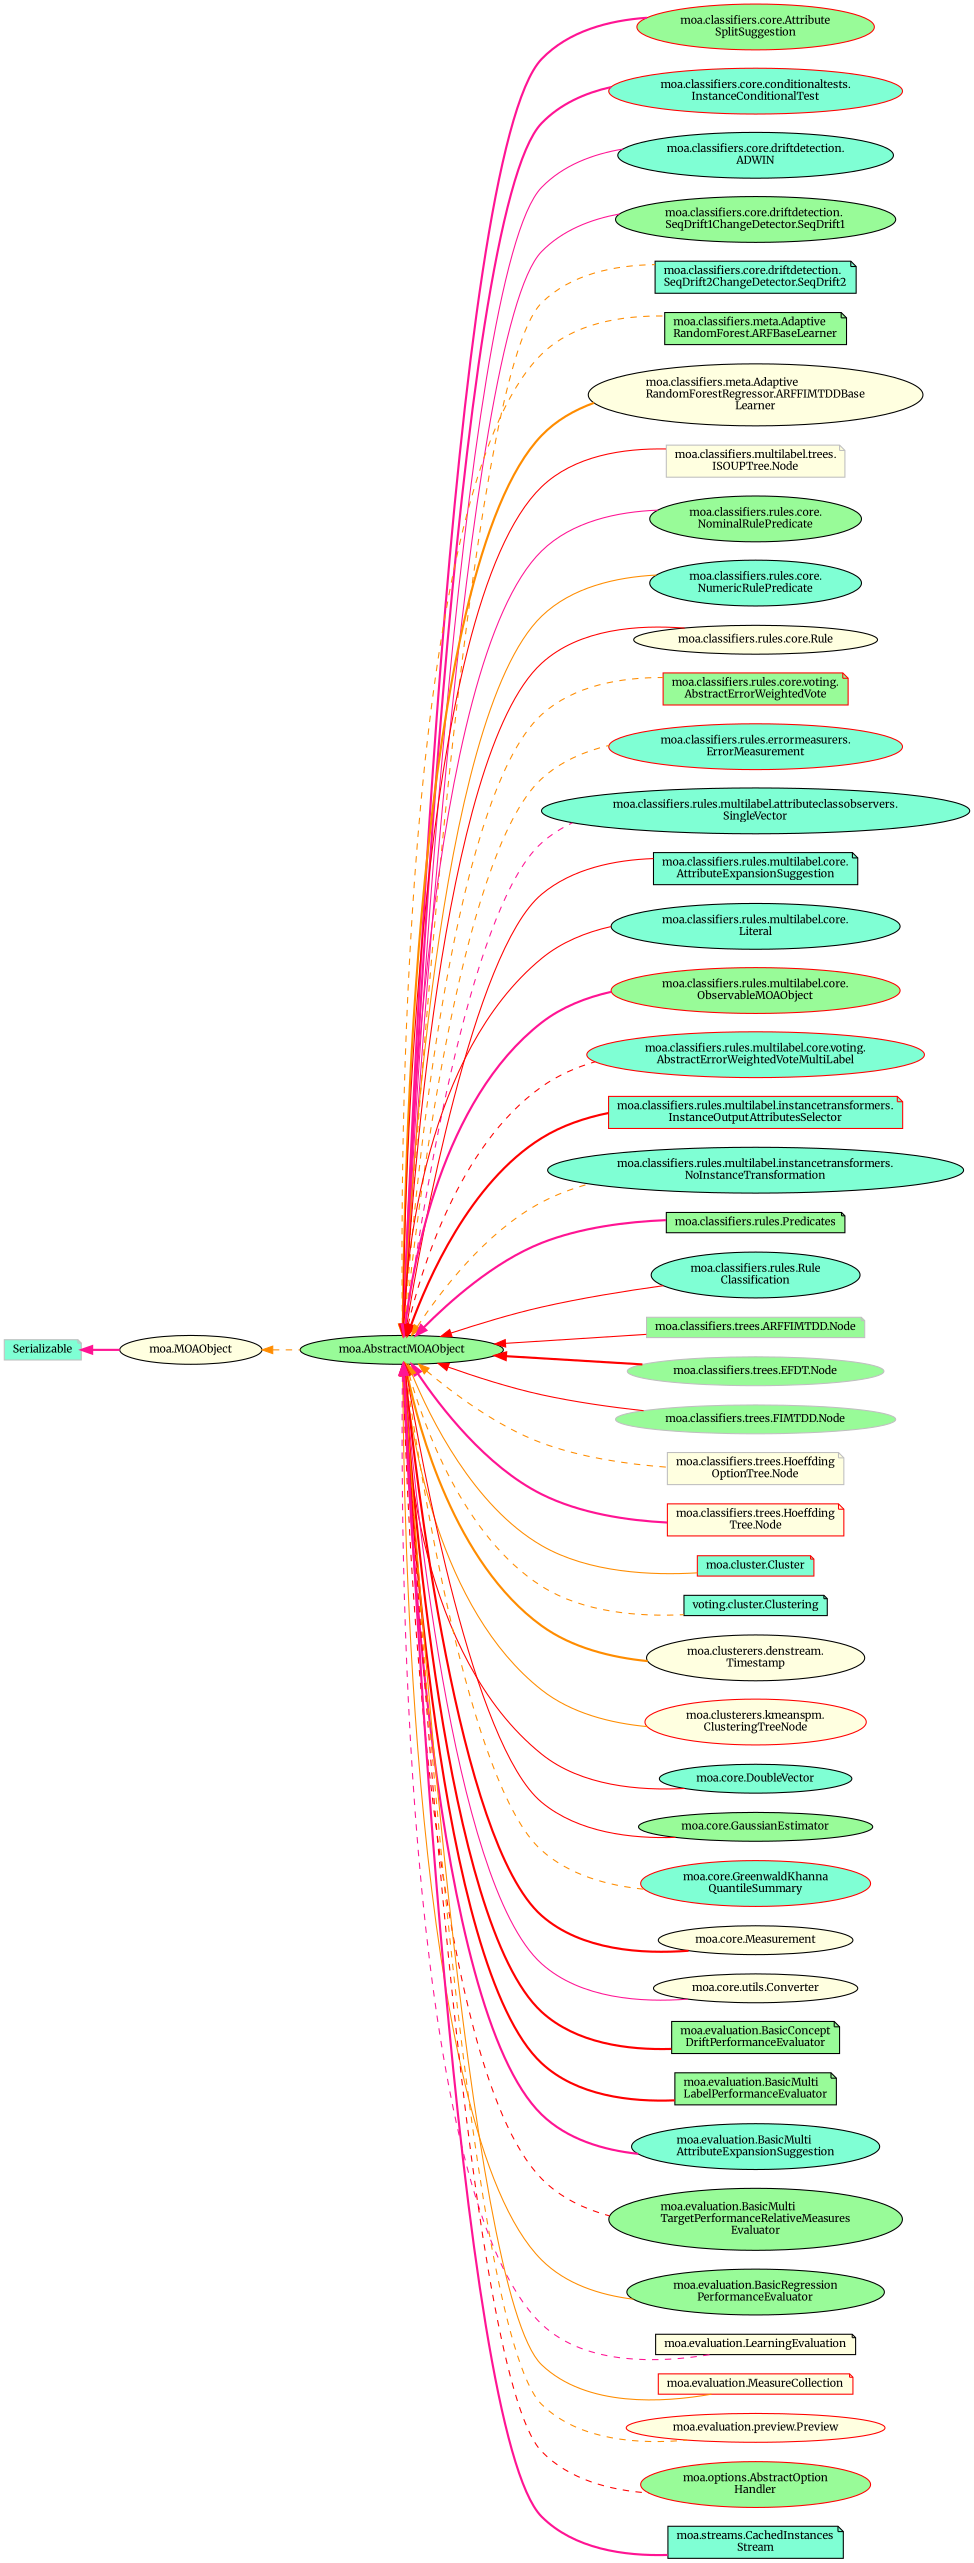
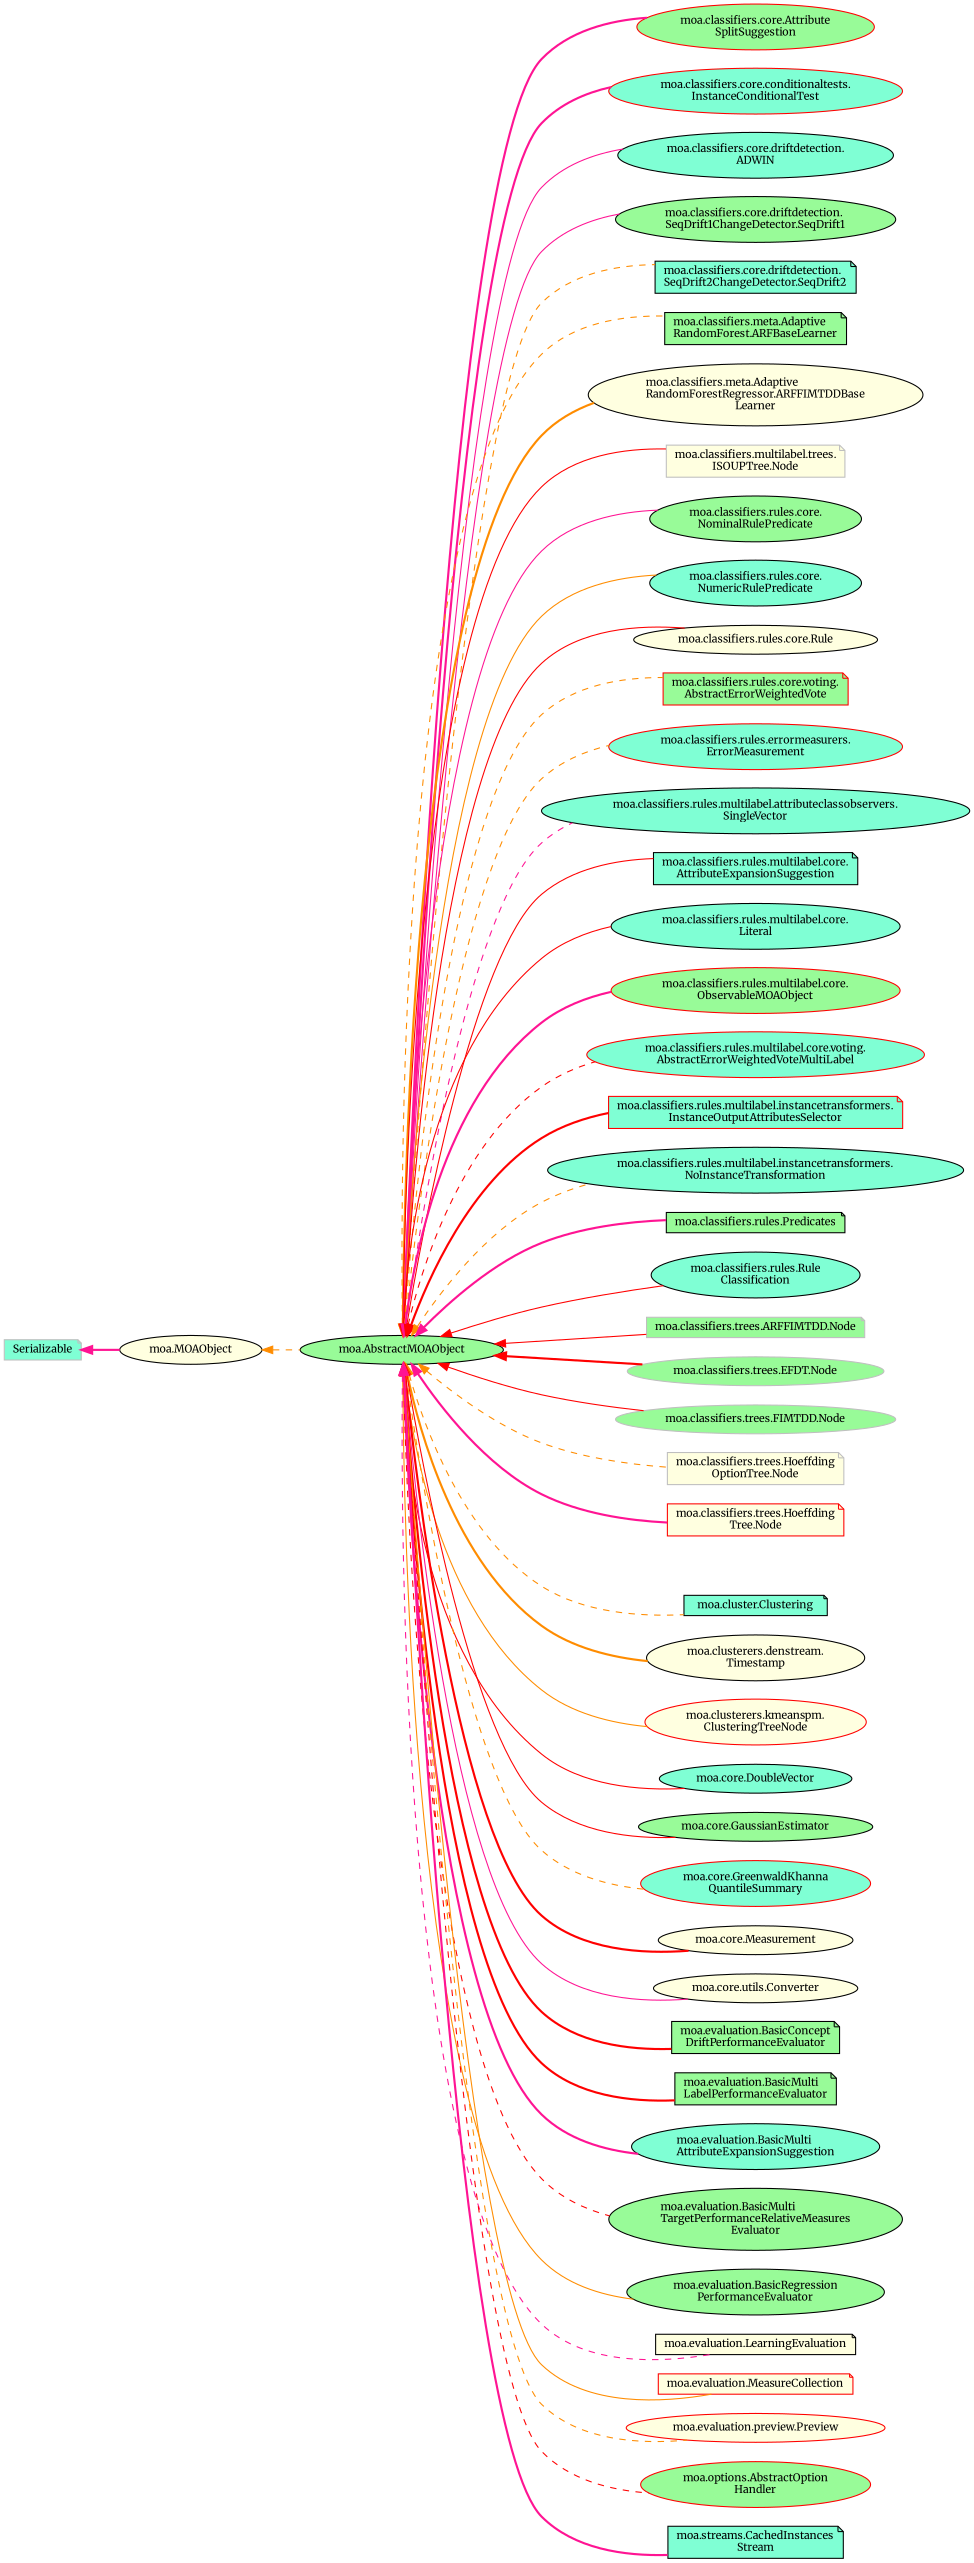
node "moa.cluster.Cluster": removed
node "voting.cluster.Clustering": label "voting.cluster.Clustering" -> "moa.cluster.Clustering"
